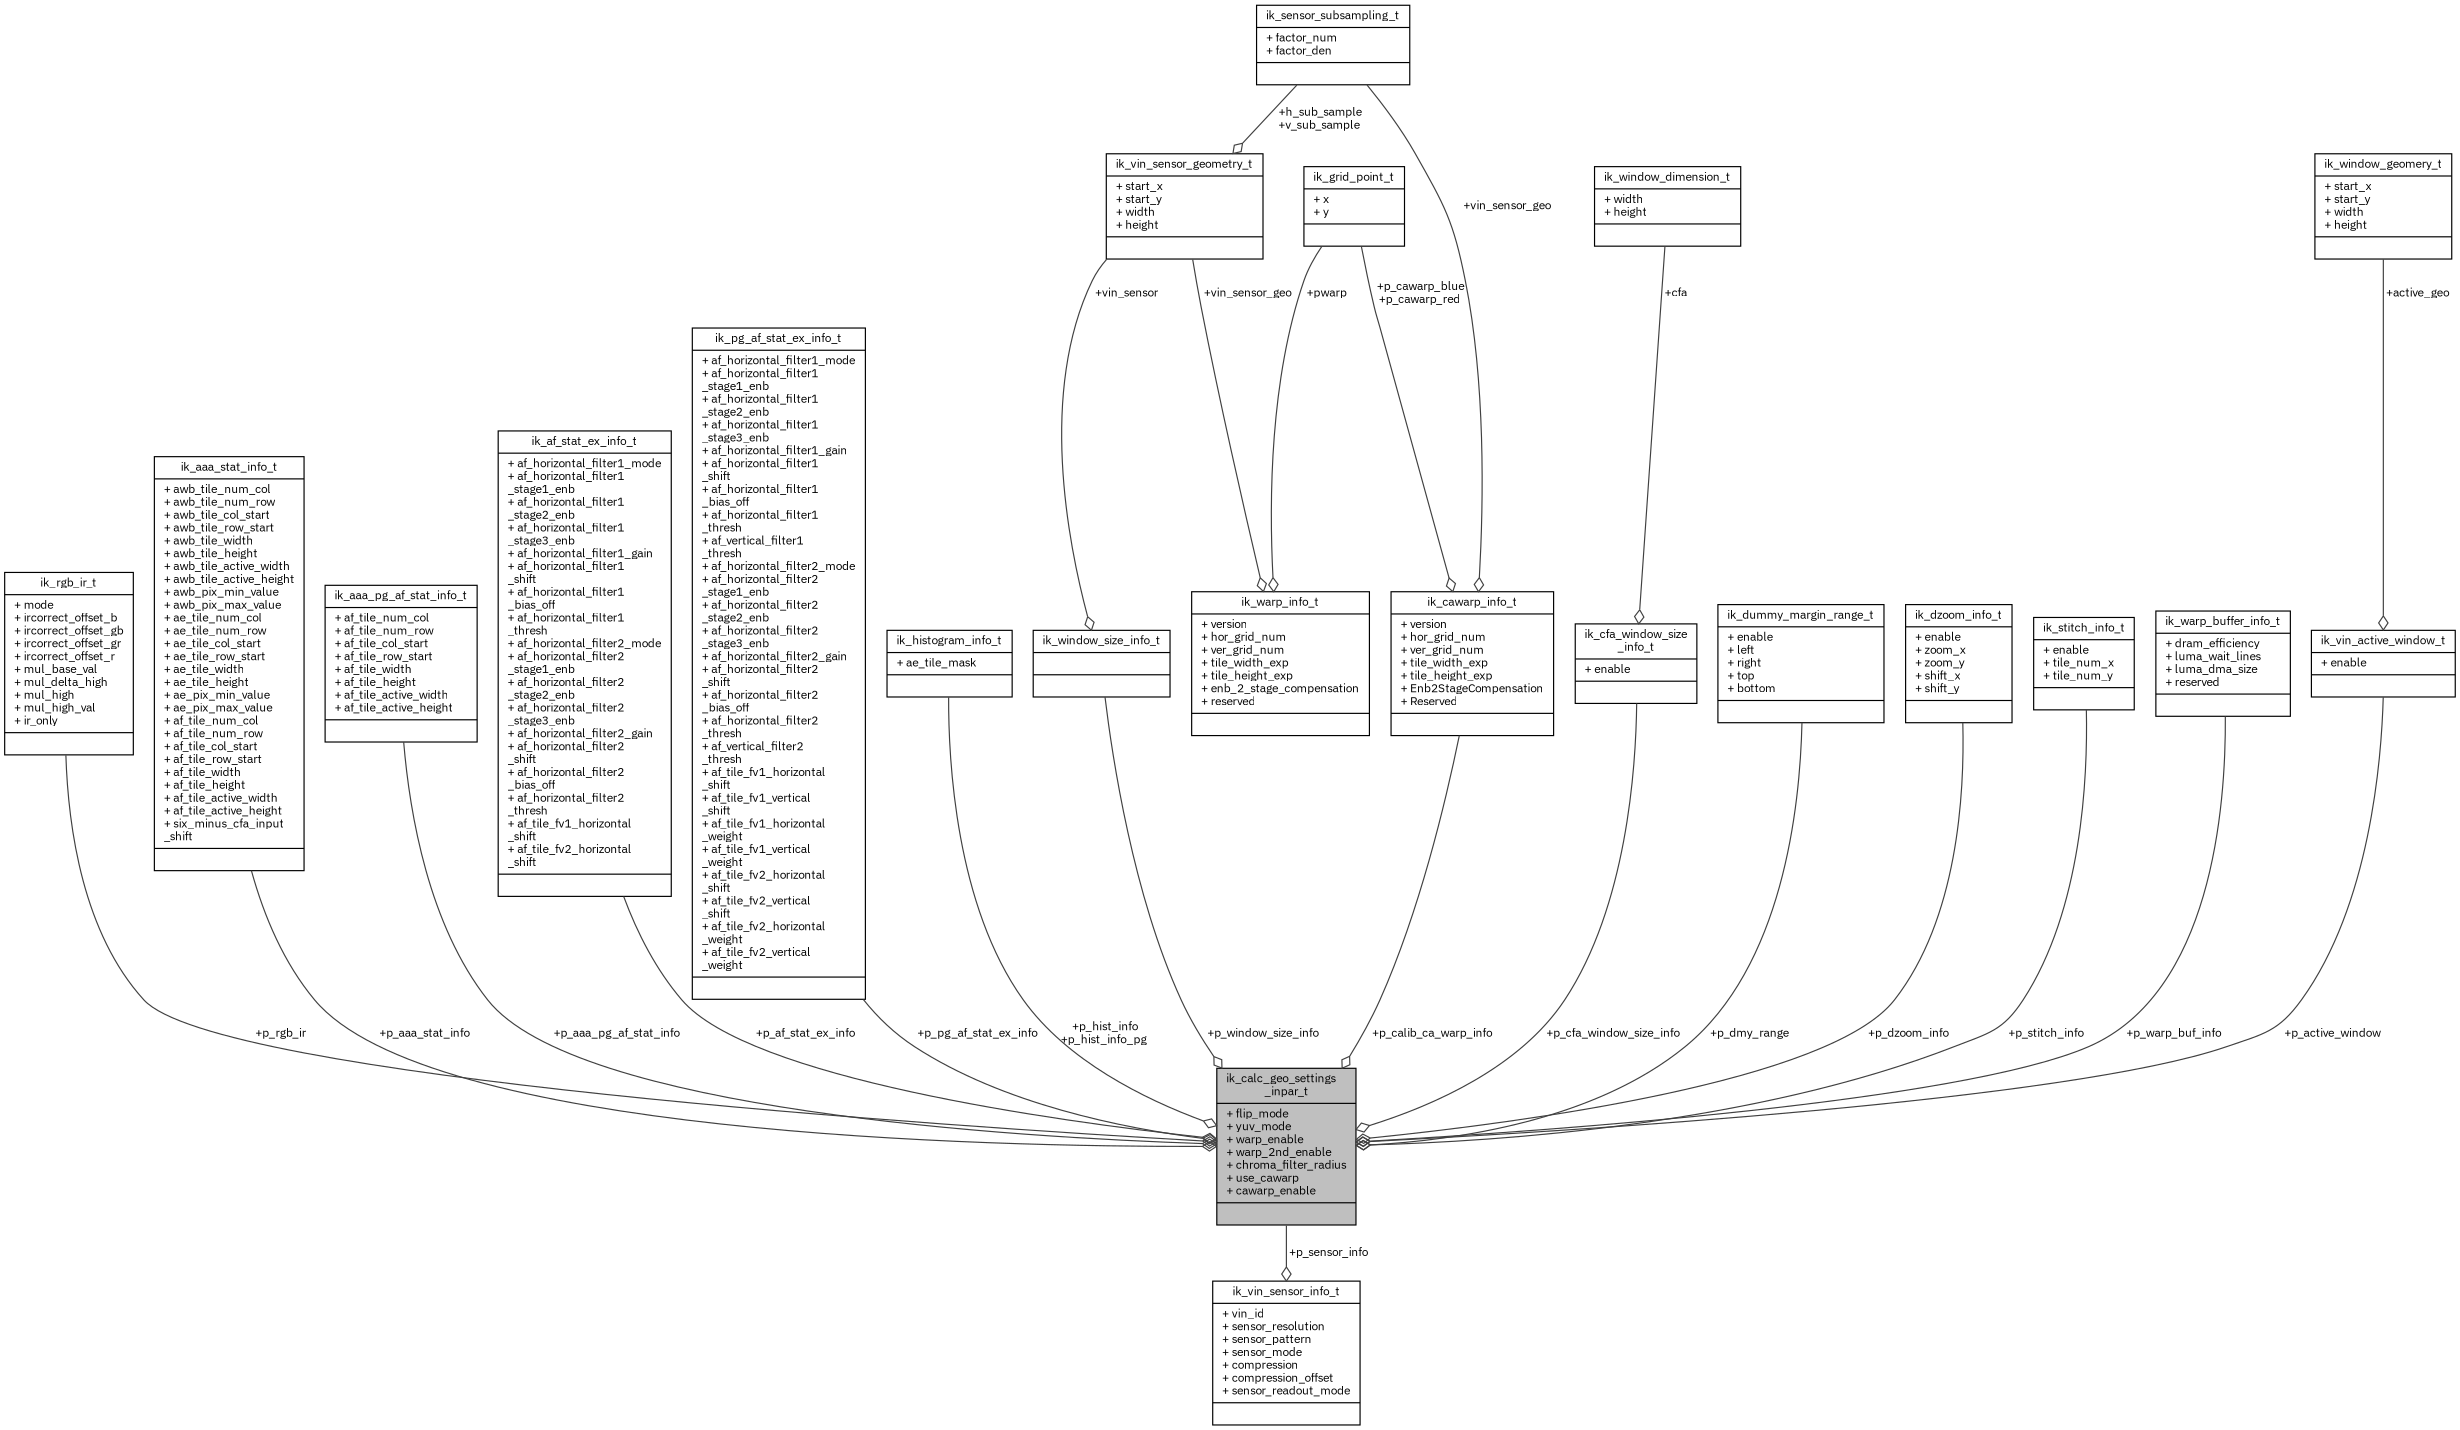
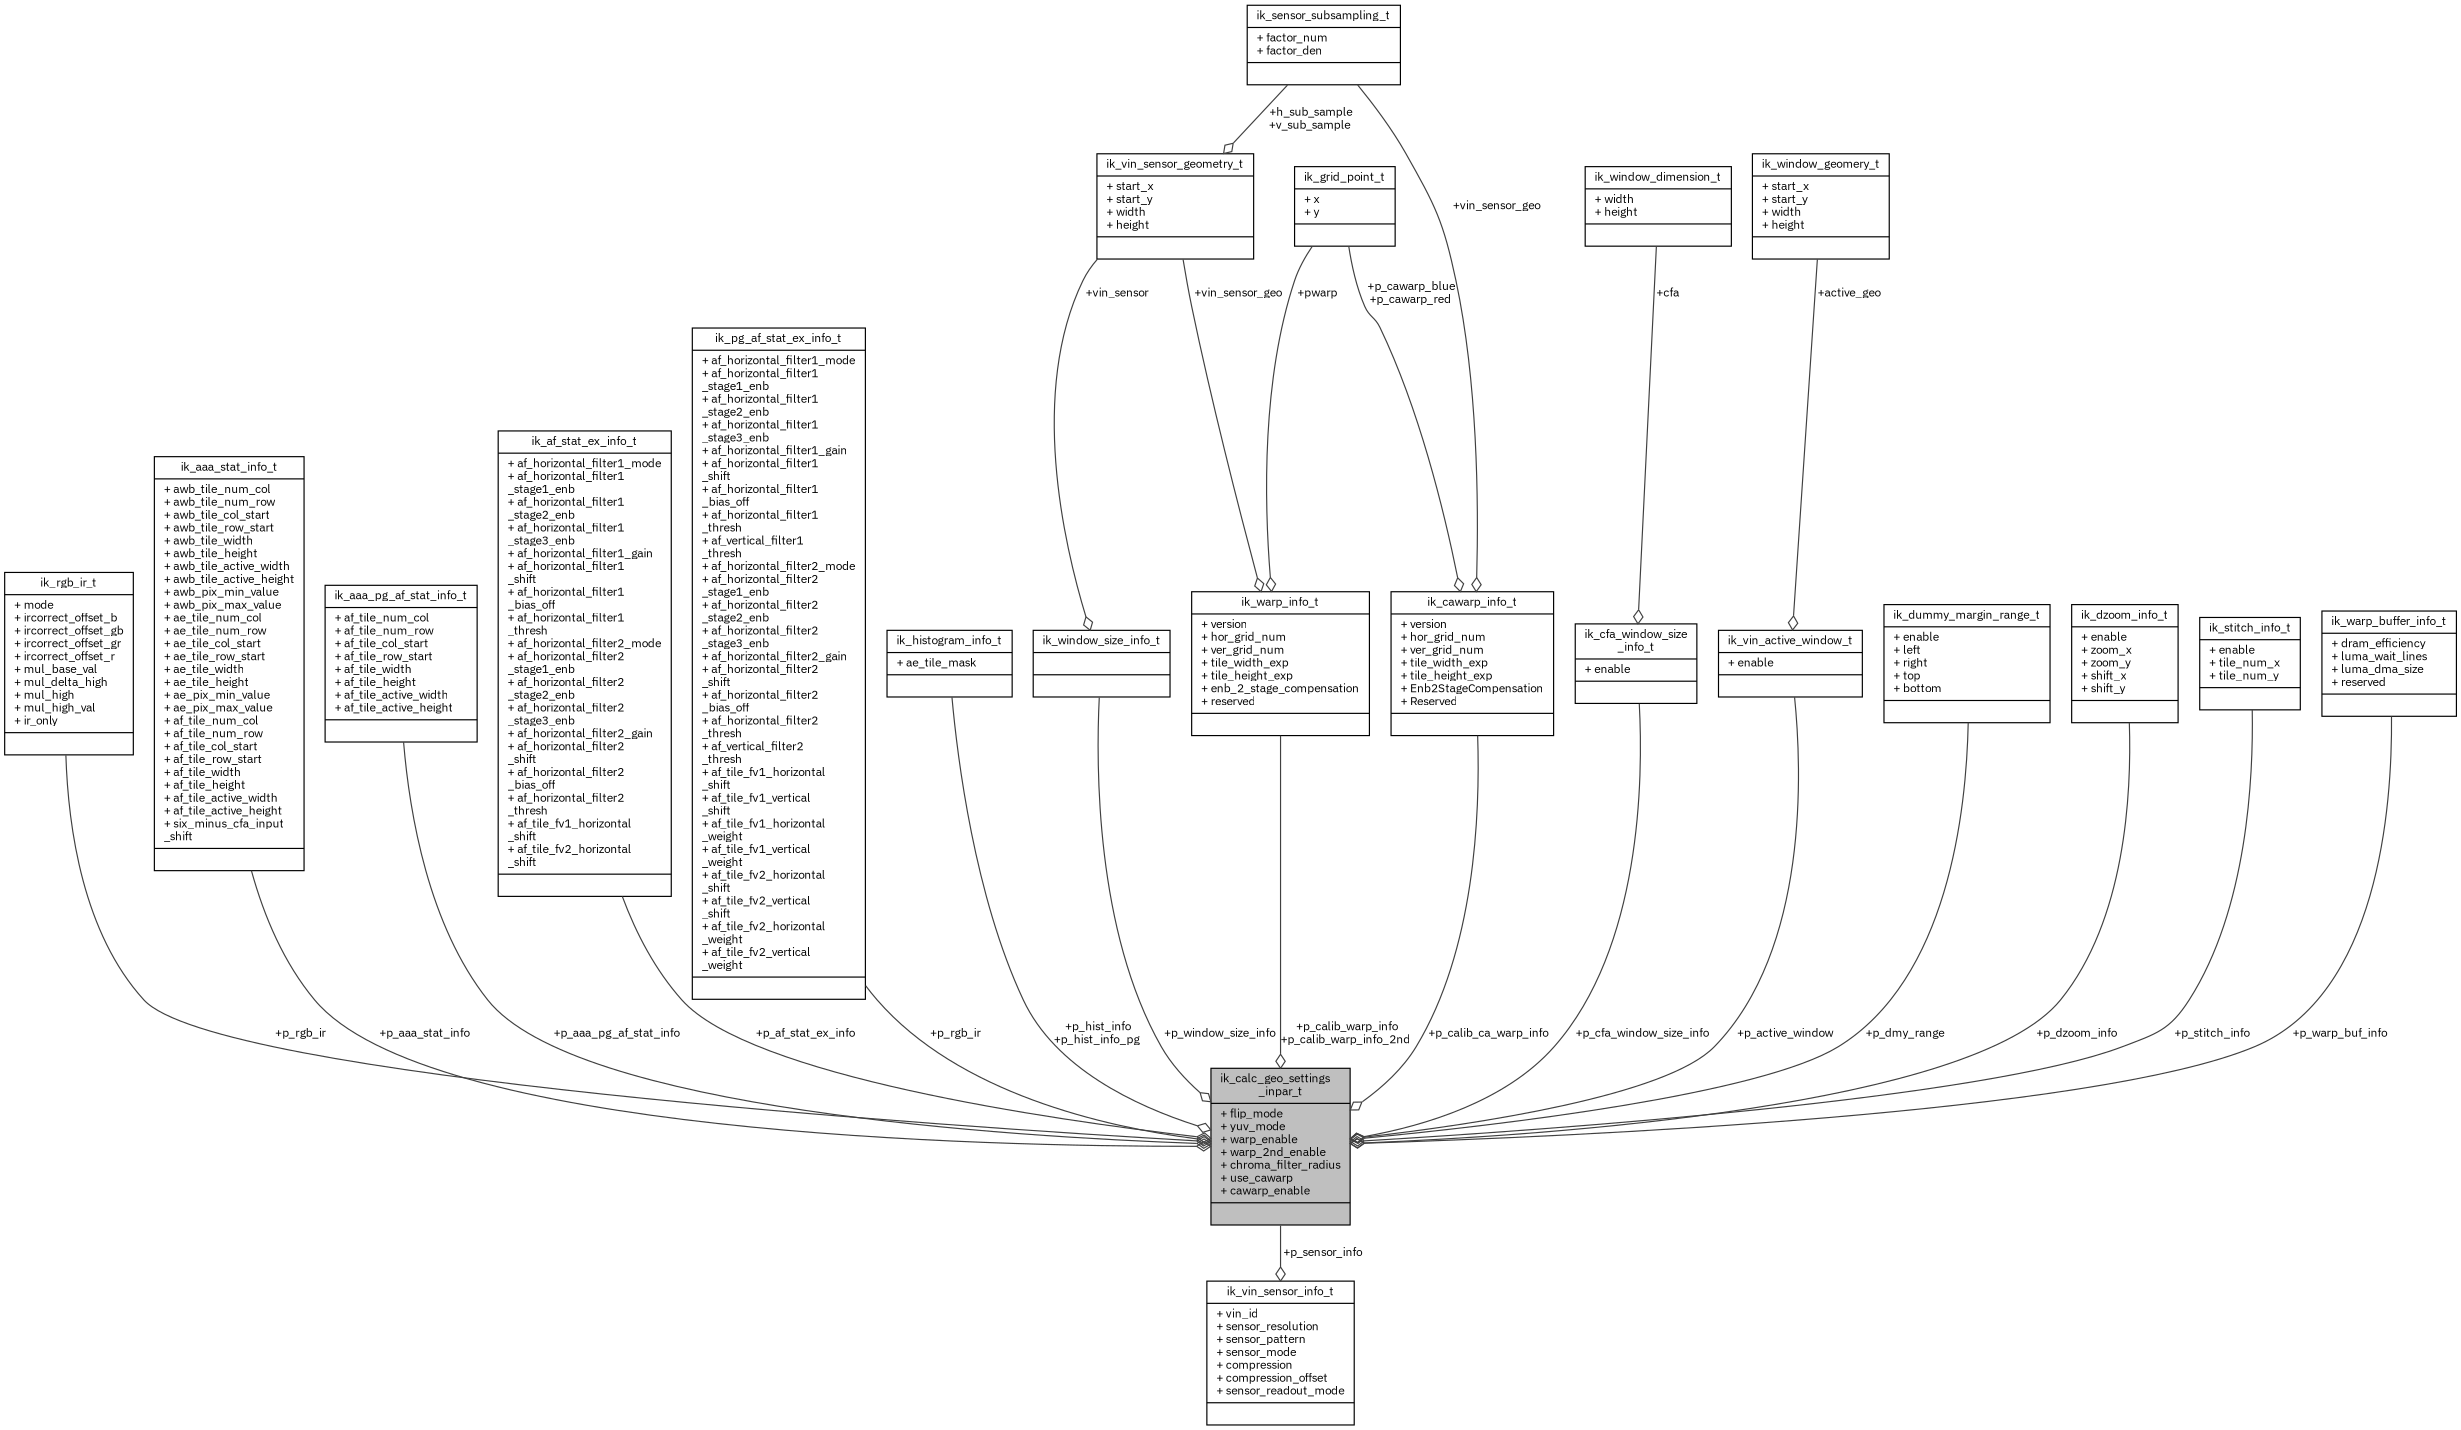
edge "ik_warp_info_t" -> "ik_calc_geo_settings": added, label "+p_calib_warp_info +p_calib_warp_info_2nd"
edge "ik_pg_af_stat_ex_info_t" -> "ik_calc_geo_settings": label " +p_pg_af_stat_ex_info" -> " +p_rgb_ir"
